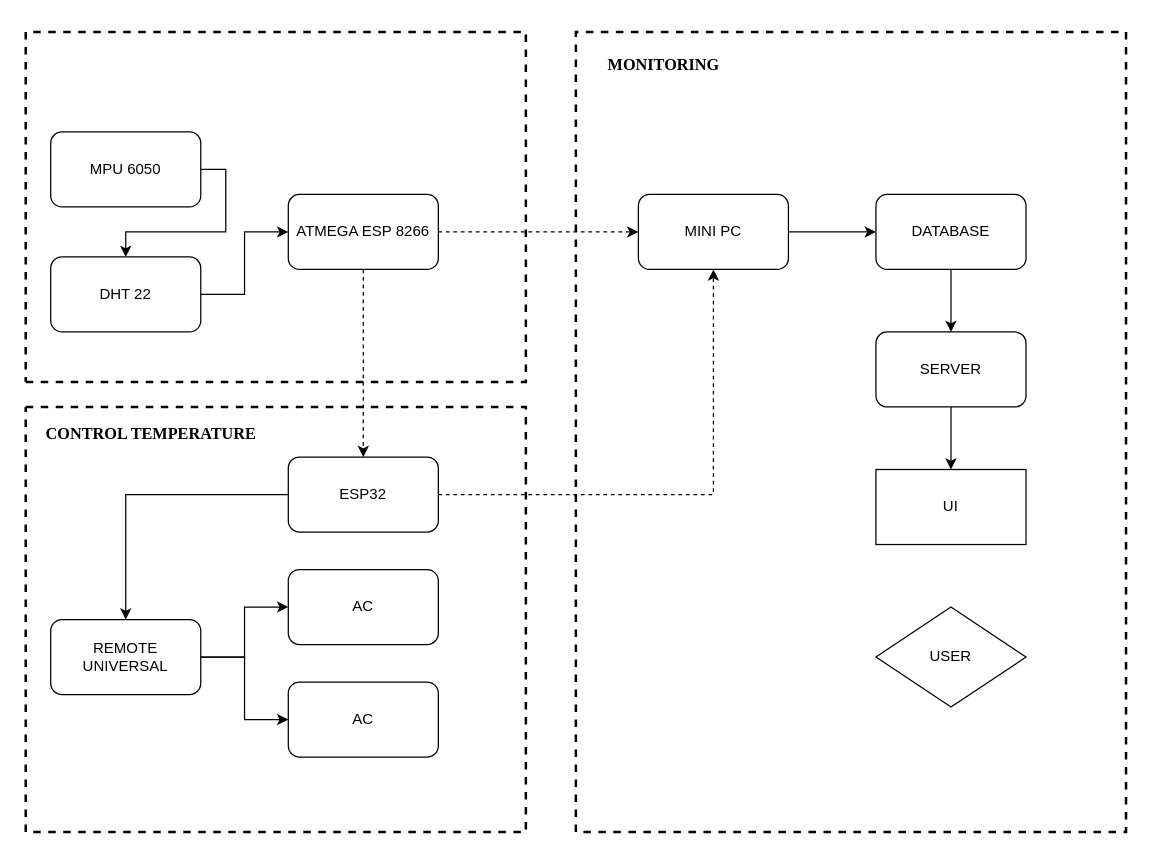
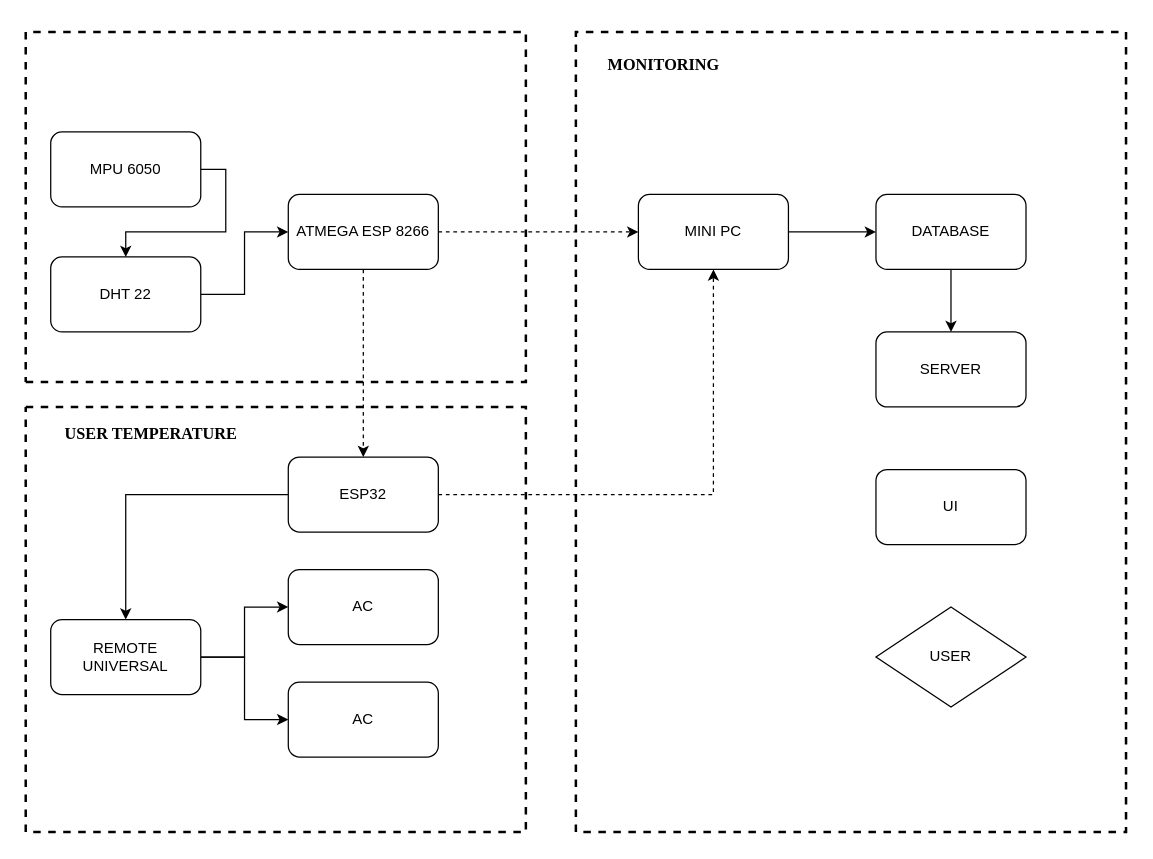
node "CONTROL TEMPERATURE": label "CONTROL TEMPERATURE" -> "USER TEMPERATURE"
edge "SERVER" -> "UI": removed
node "UI": shape rectangle -> rounded rectangle
